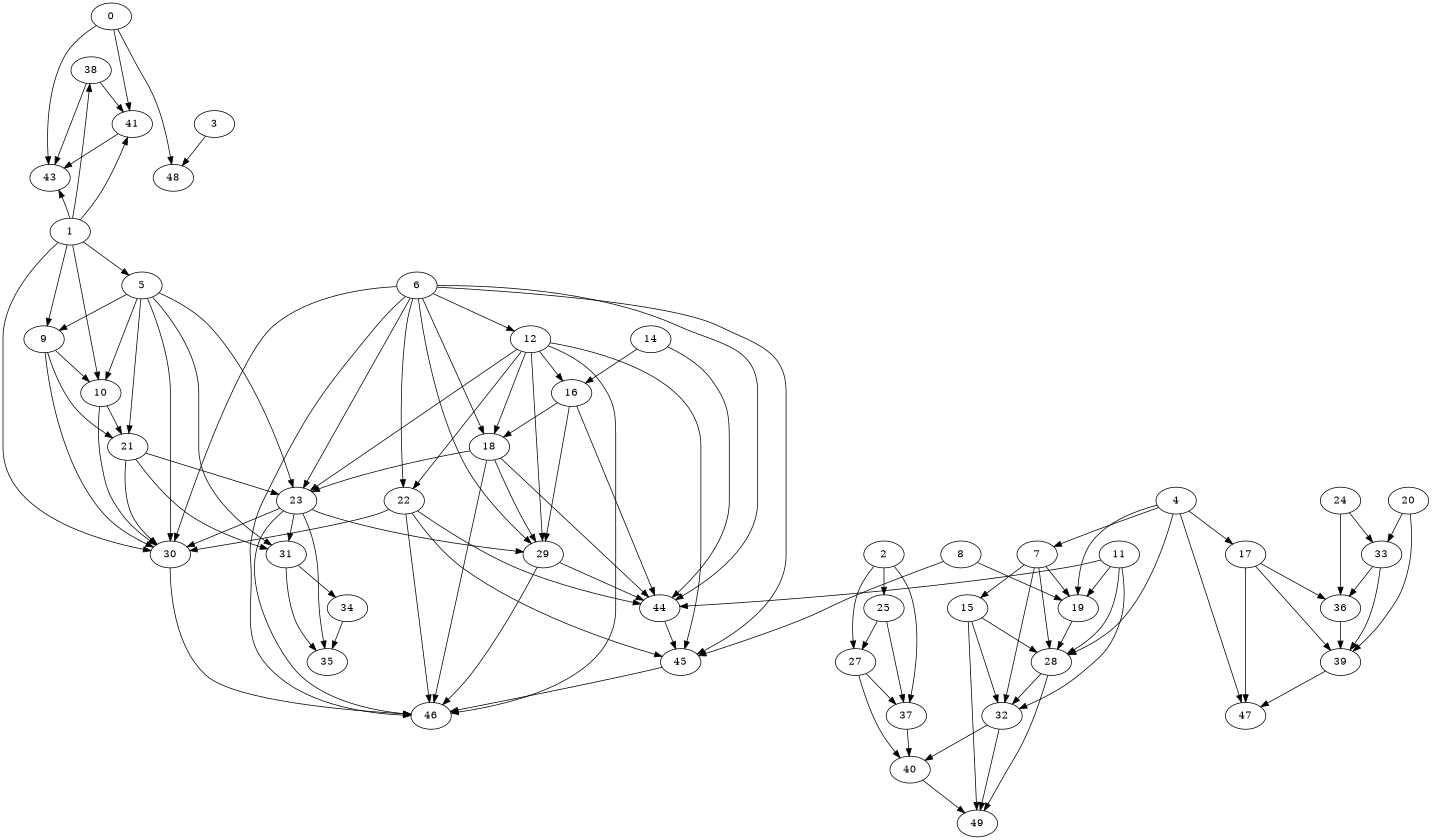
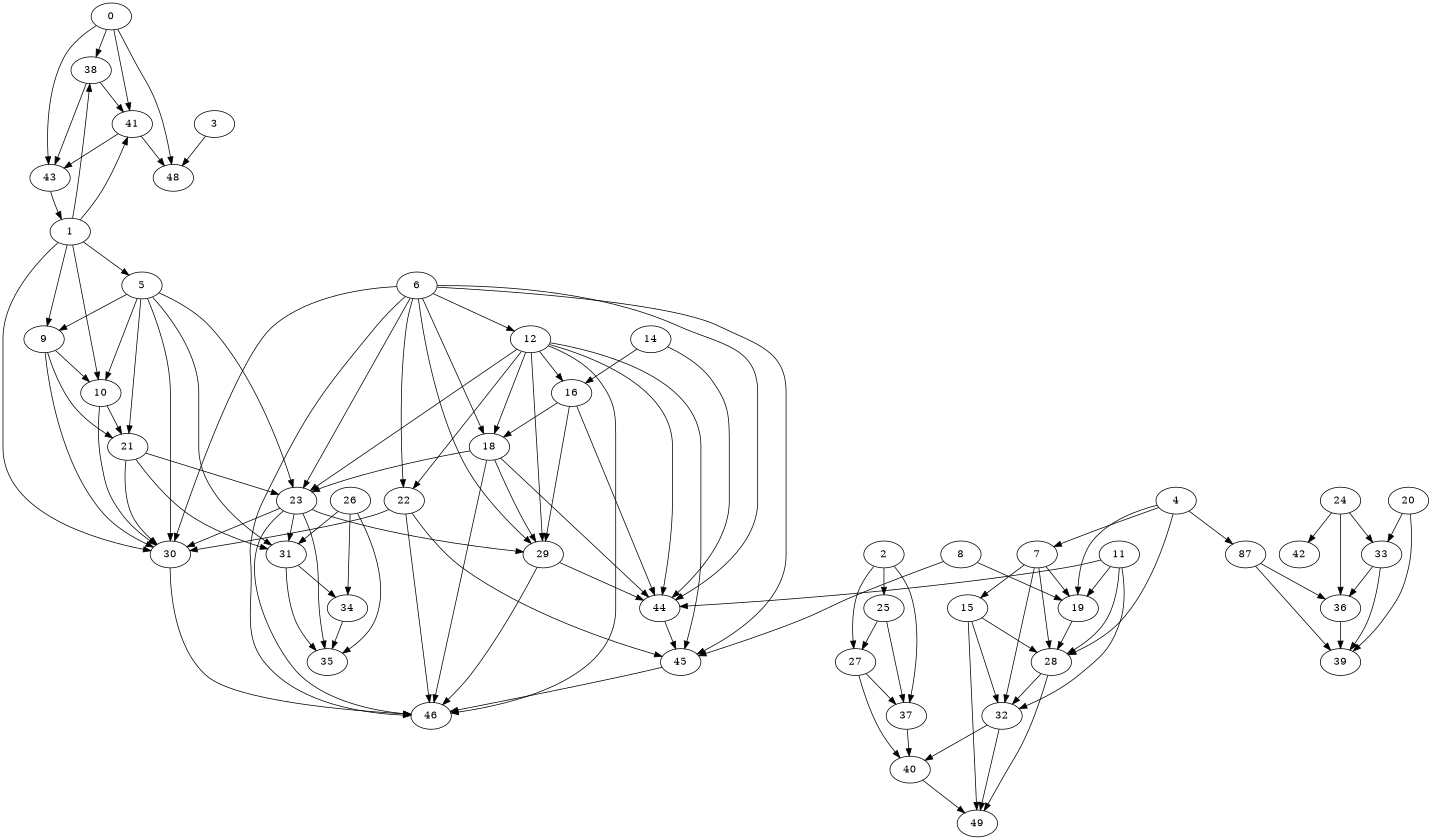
edge "0" -> "38": added
edge "41" -> "48": added
edge "1" -> "43": reversed
node "26": added
node "17": label "17" -> "87"
node "42": added
edge "22" -> "44": now "12" -> "44"
node "47": removed
